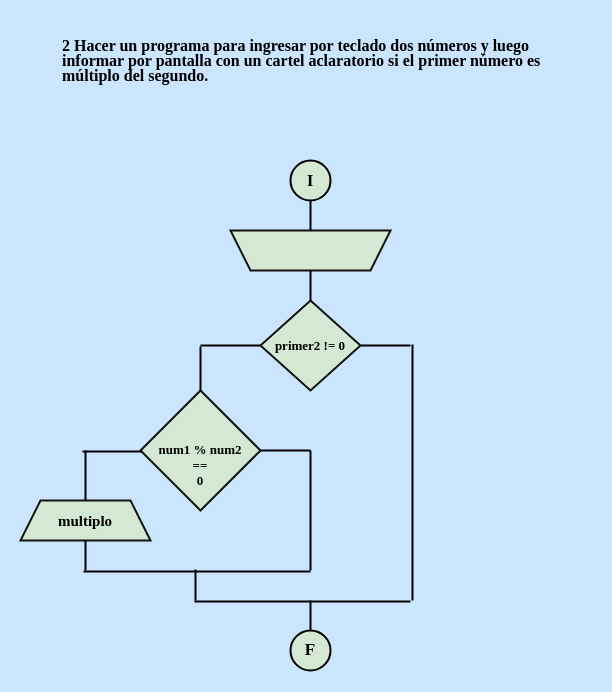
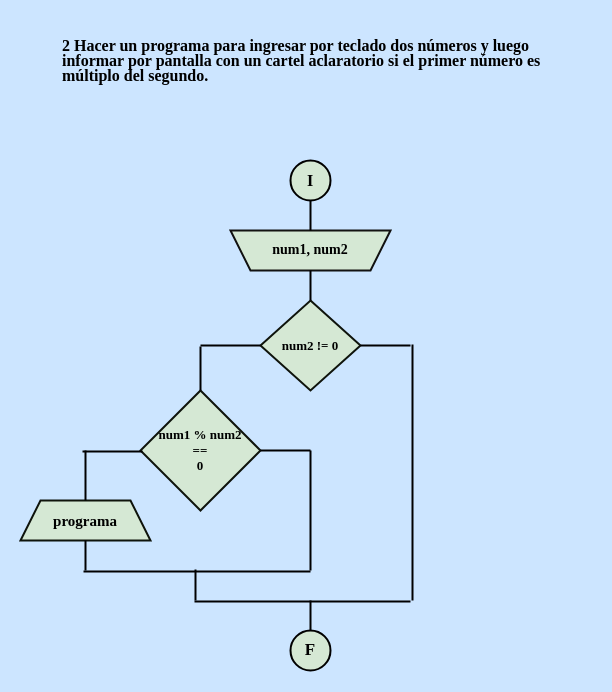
node "num1, num2": added
node "primer2 != 0": label "primer2 != 0" -> "num2 != 0"
node "num1 % num2 == 0": moved (201, 466) -> (201, 451)
node "multiplo": label "multiplo" -> "programa"
